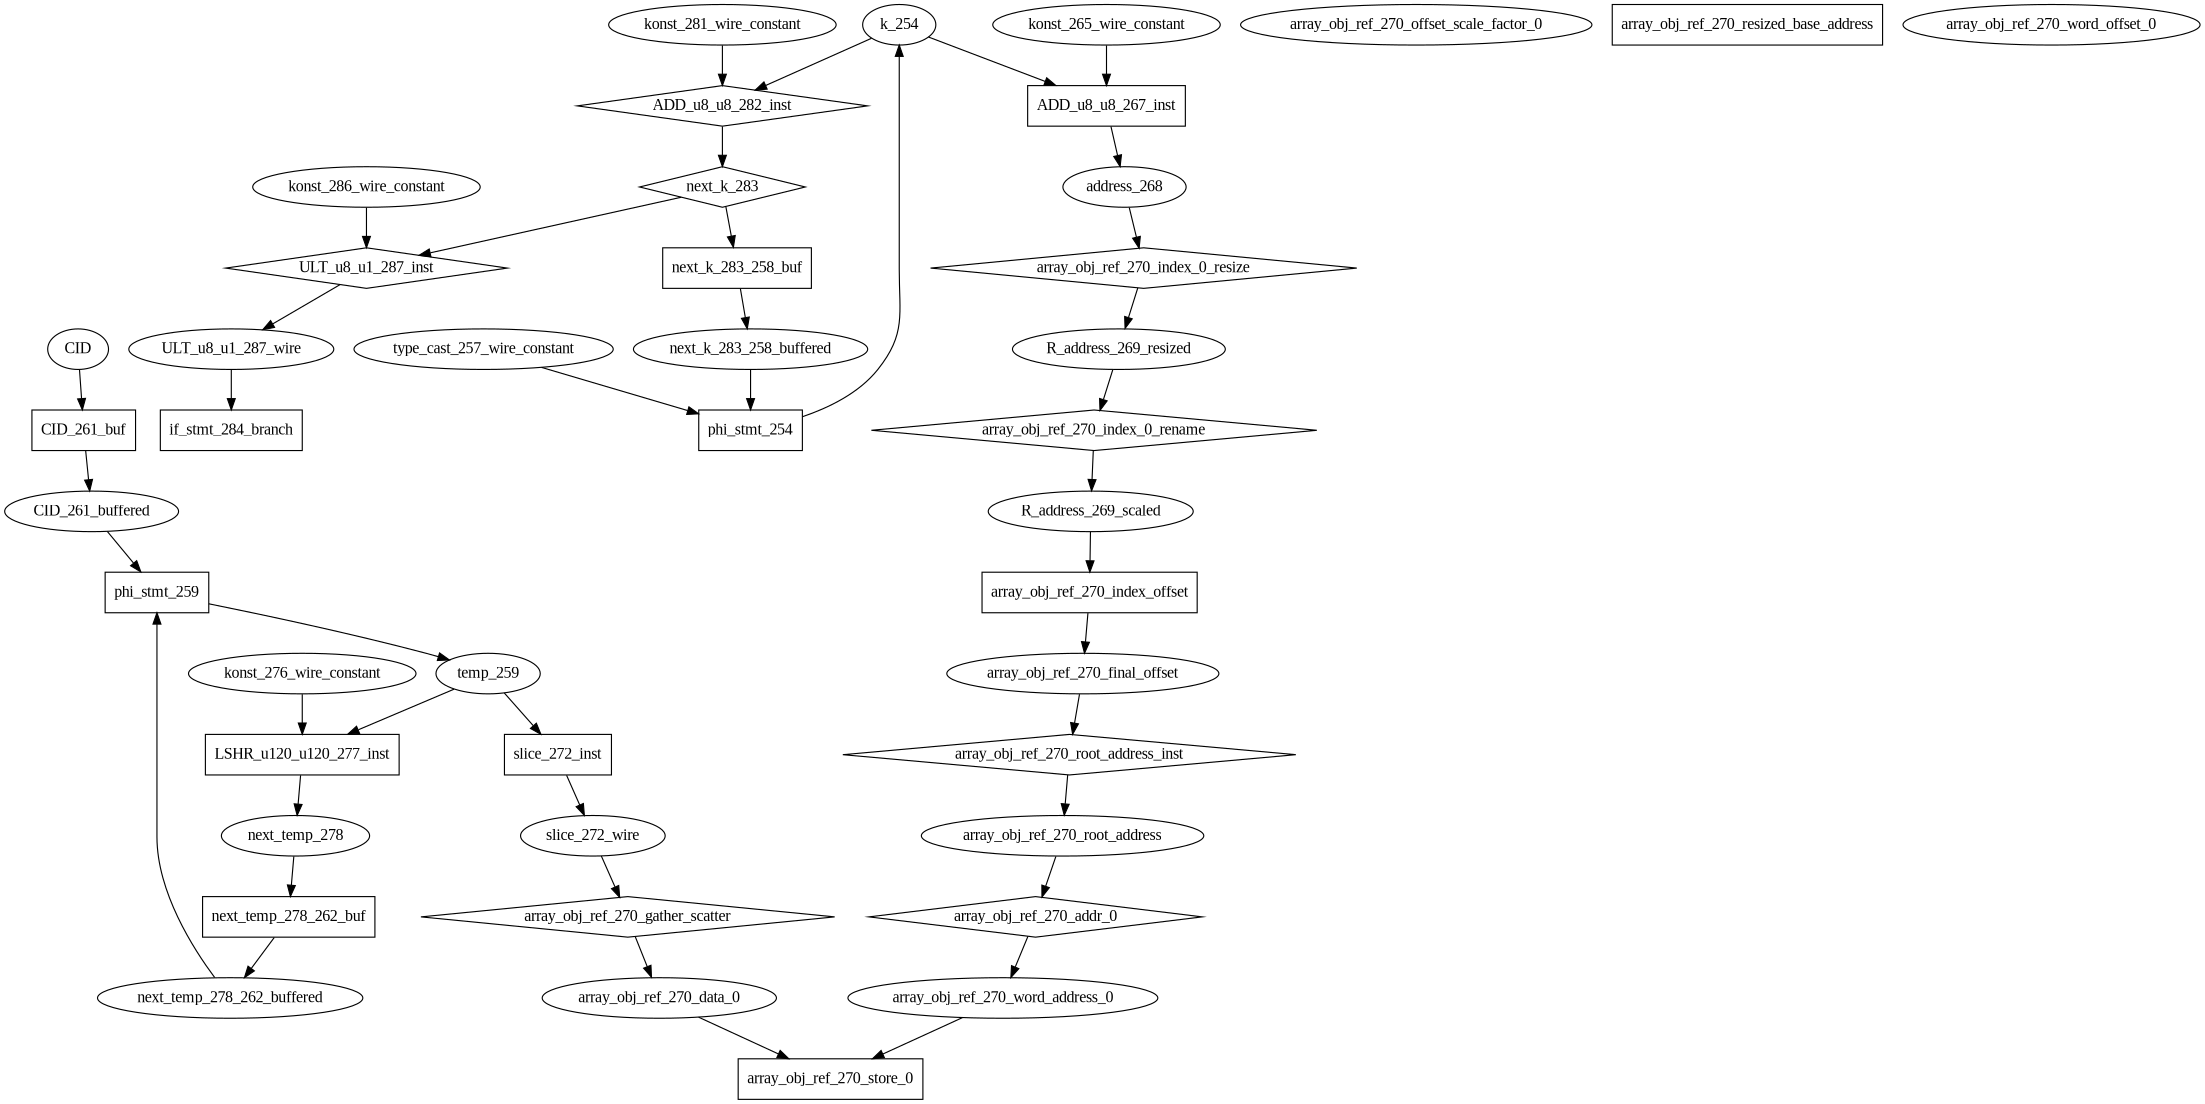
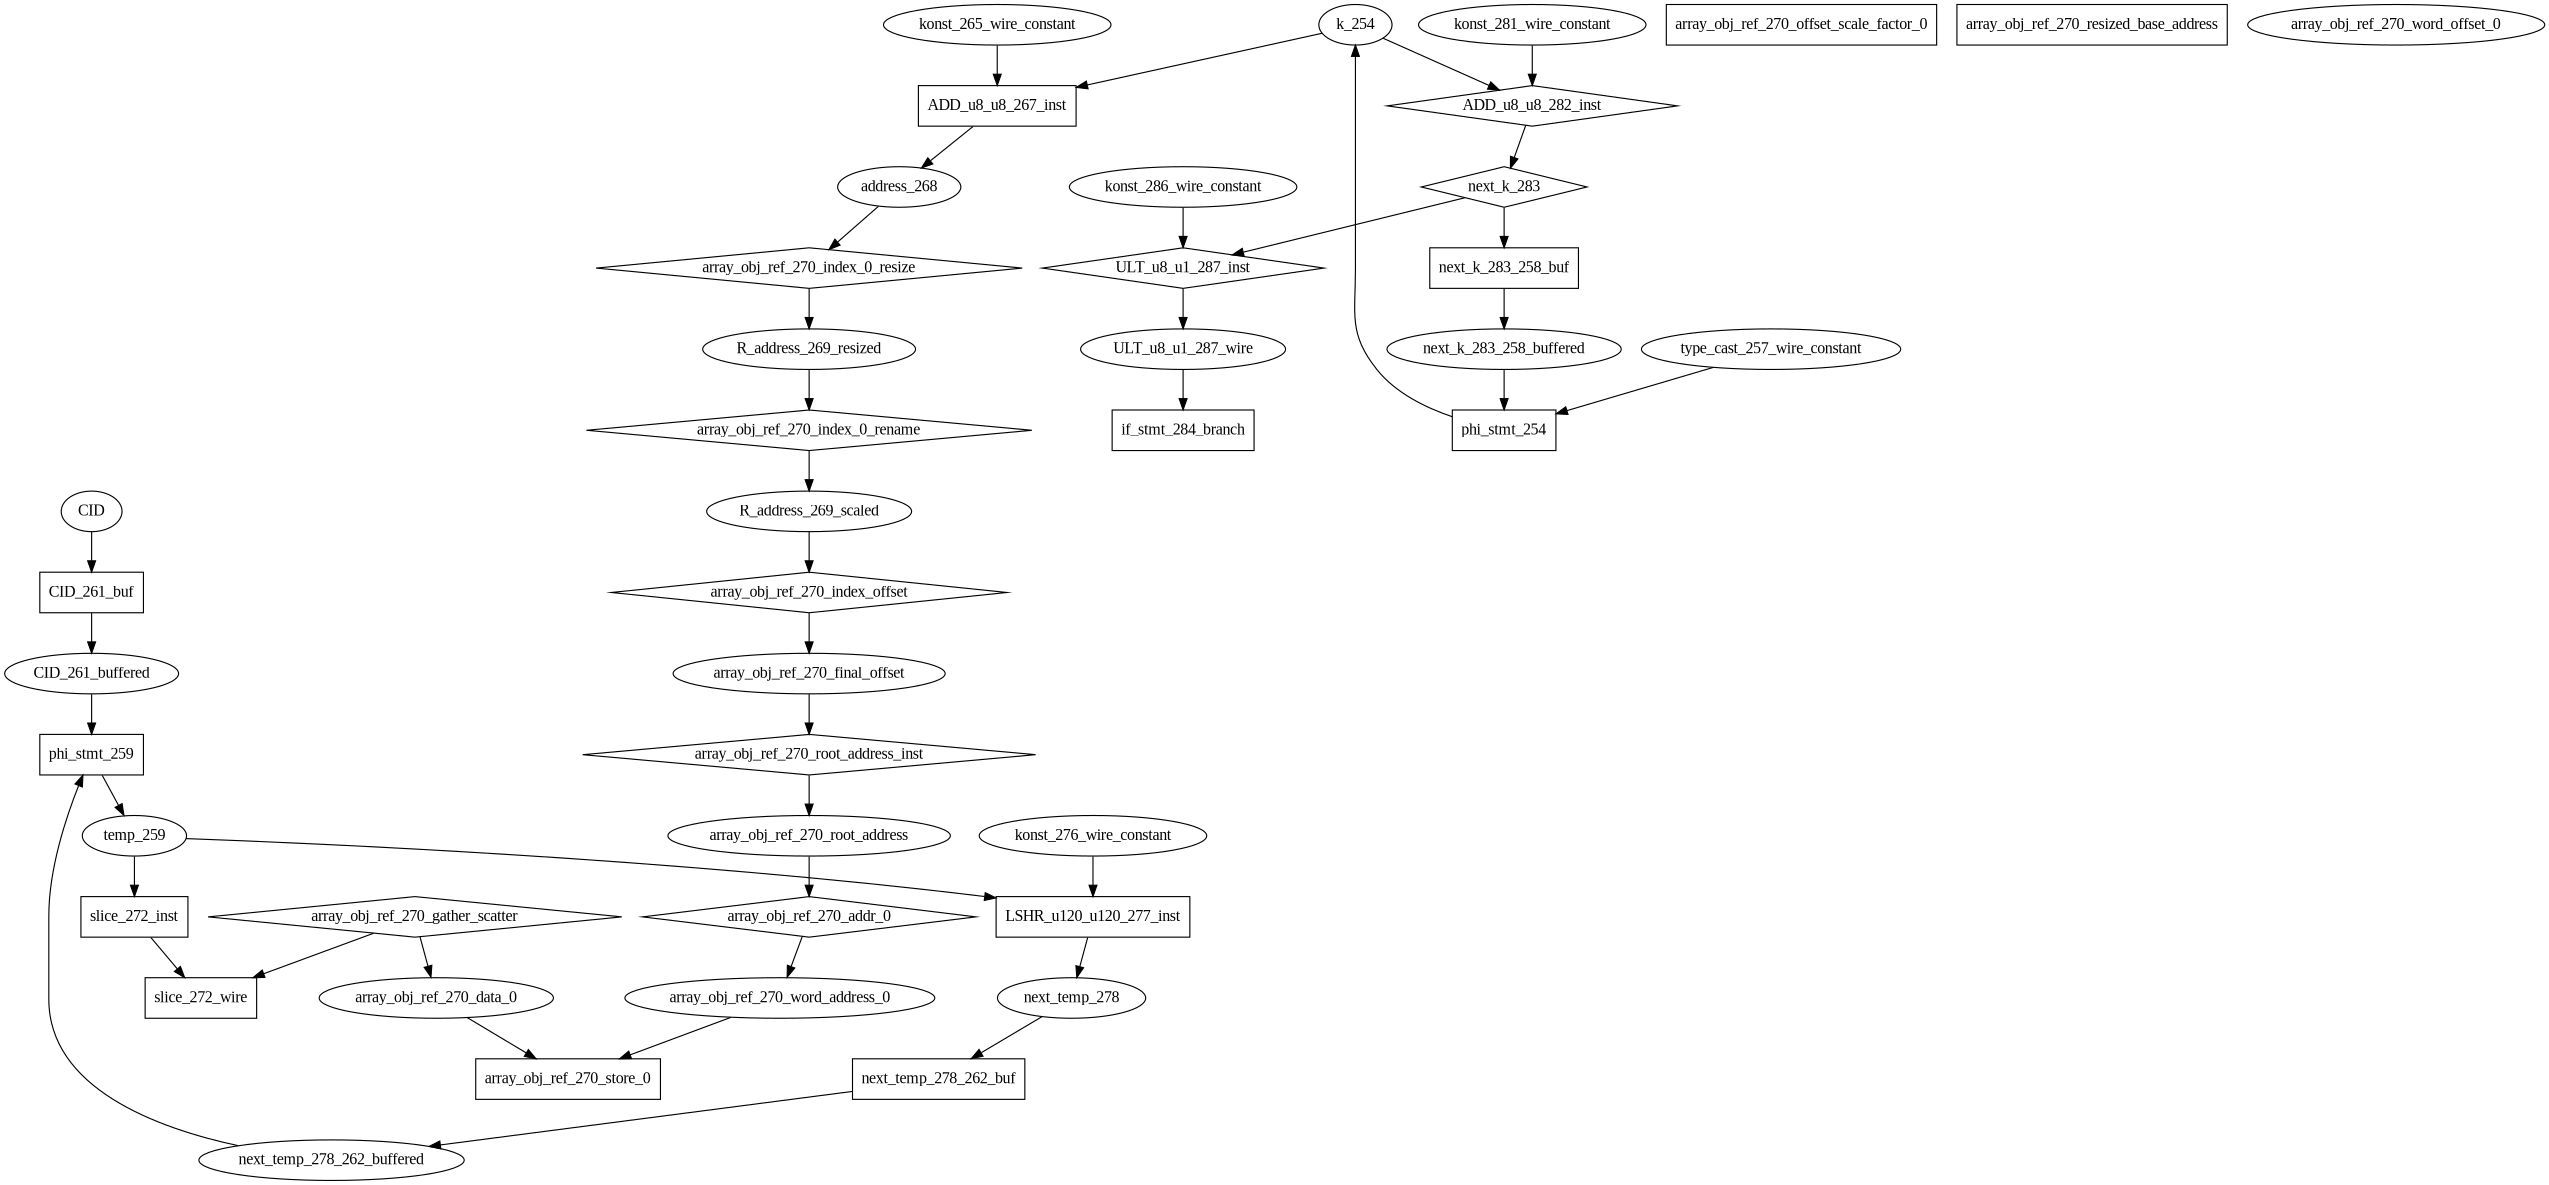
node "array_obj_ref_270_offset_scale_factor_0": shape ellipse -> box
node "array_obj_ref_270_index_offset": shape box -> diamond
node "slice_272_wire": shape ellipse -> box
edge "slice_272_wire" -> "array_obj_ref_270_gather_scatter": reversed
